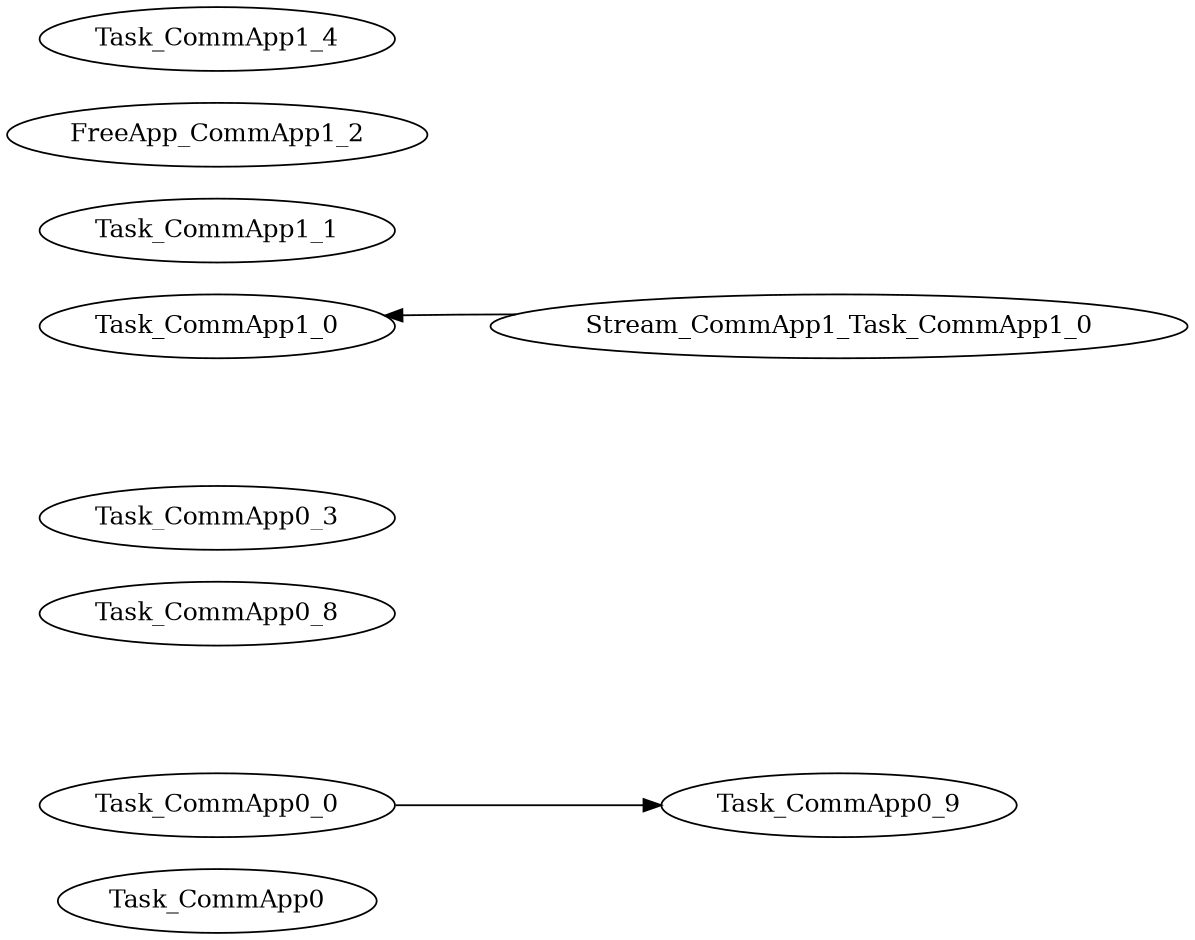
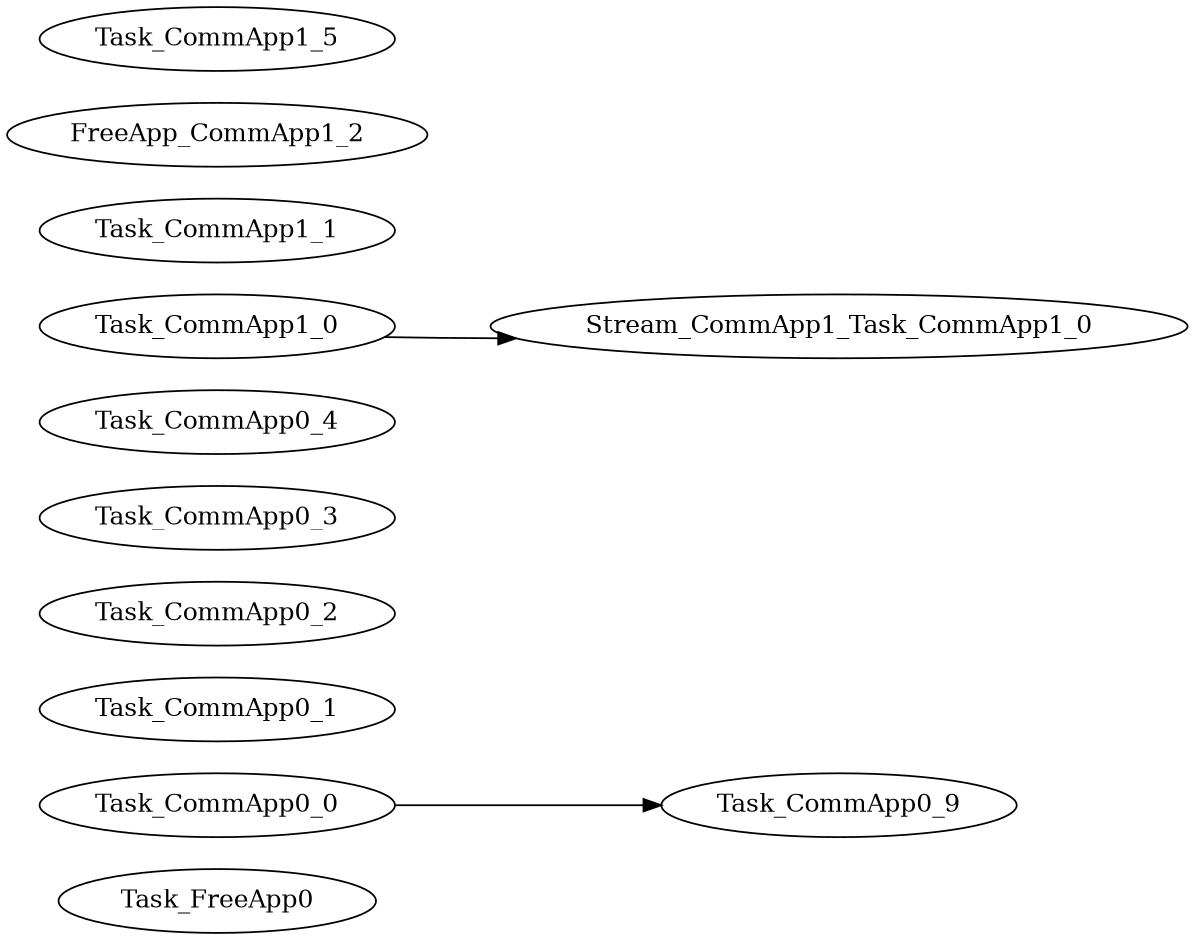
node "Task_CommApp1_4": label "Task_CommApp1_4" -> "Task_CommApp1_5"
edge "Stream_CommApp1_Task_CommApp1_0" -> "Task_CommApp1_0": reversed
node "Task_CommApp0_4": added
node "Task_CommApp0_8": label "Task_CommApp0_8" -> "Task_CommApp0_2"
node "Task_CommApp0_1": added
node "Task_CommApp0": label "Task_CommApp0" -> "Task_FreeApp0"
